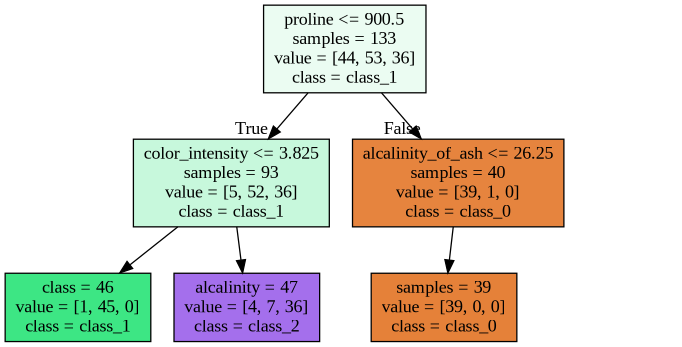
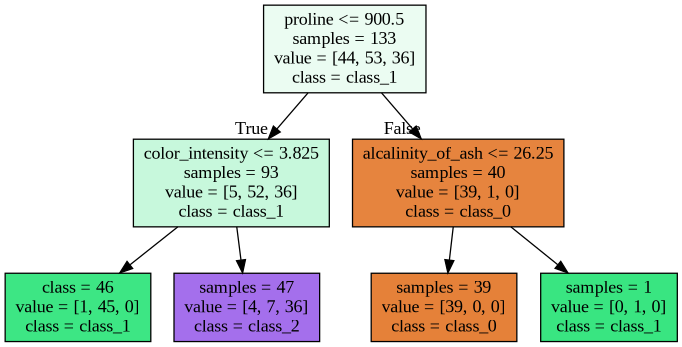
node "alcalinity = 47 value = [4, 7, 36] class = class_2": label "alcalinity = 47 value = [4, 7, 36] class = class_2" -> "samples = 47 value = [4, 7, 36] class = class_2"
node "samples = 1 value = [0, 1, 0] class = class_1": added
